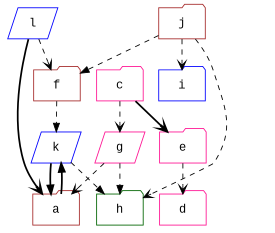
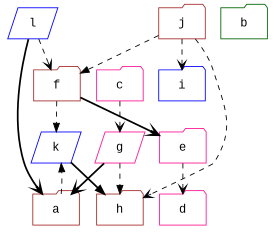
node "b": added
edge "c" -> "e": now "f" -> "e"
edge "k" -> "a": removed
edge "g" -> "a": style dashed -> bold
edge "k" -> "h": style dashed -> bold
edge "a" -> "k": style bold -> dashed
node "h": color darkgreen -> brown
